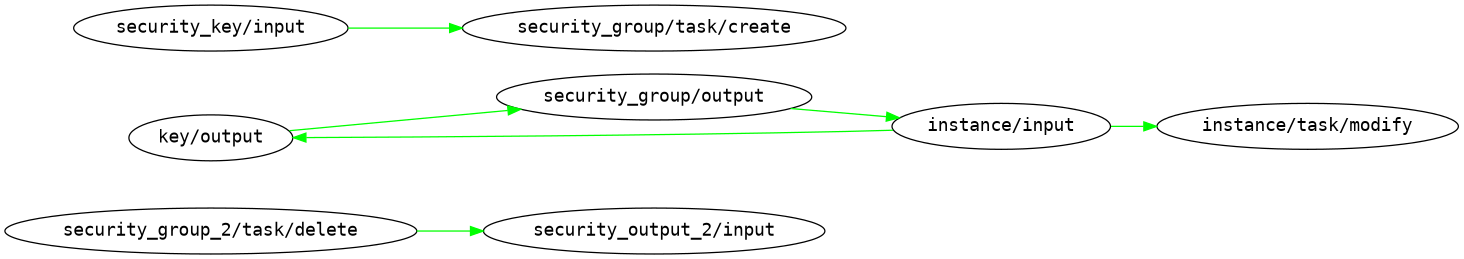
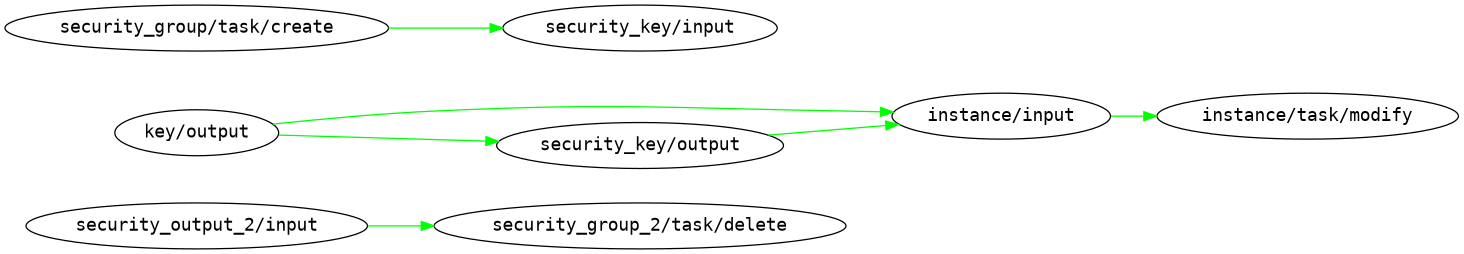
edge "security_key/input" -> "security_group/task/create": reversed
node "security_group/output": label "security_group/output" -> "security_key/output"
edge "instance/input" -> "key/output": reversed
edge "security_group_2/task/delete" -> "security_output_2/input": reversed
